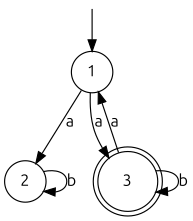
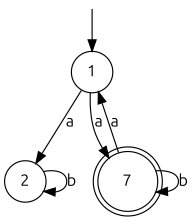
node "3": label "3" -> "7"
